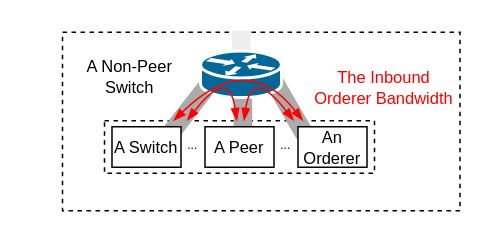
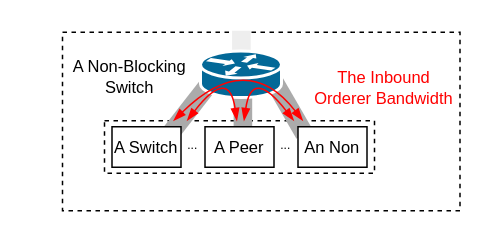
node "A Non-Peer Switch": label "A Non-Peer Switch" -> "A Non-Blocking Switch"
node "An Orderer": label "An Orderer" -> "An Non"
